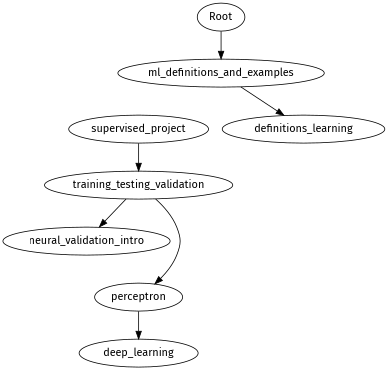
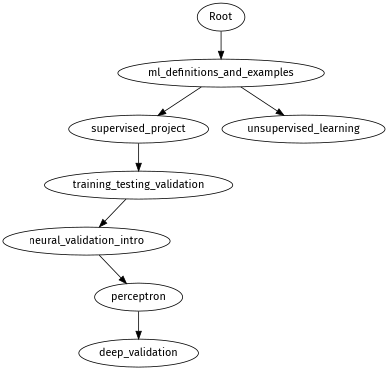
edge "ml_definitions_and_examples" -> "supervised_project": added
node "definitions_learning": label "definitions_learning" -> "unsupervised_learning"
edge "training_testing_validation" -> "perceptron": now "neural_validation_intro" -> "perceptron"
node "deep_learning": label "deep_learning" -> "deep_validation"
